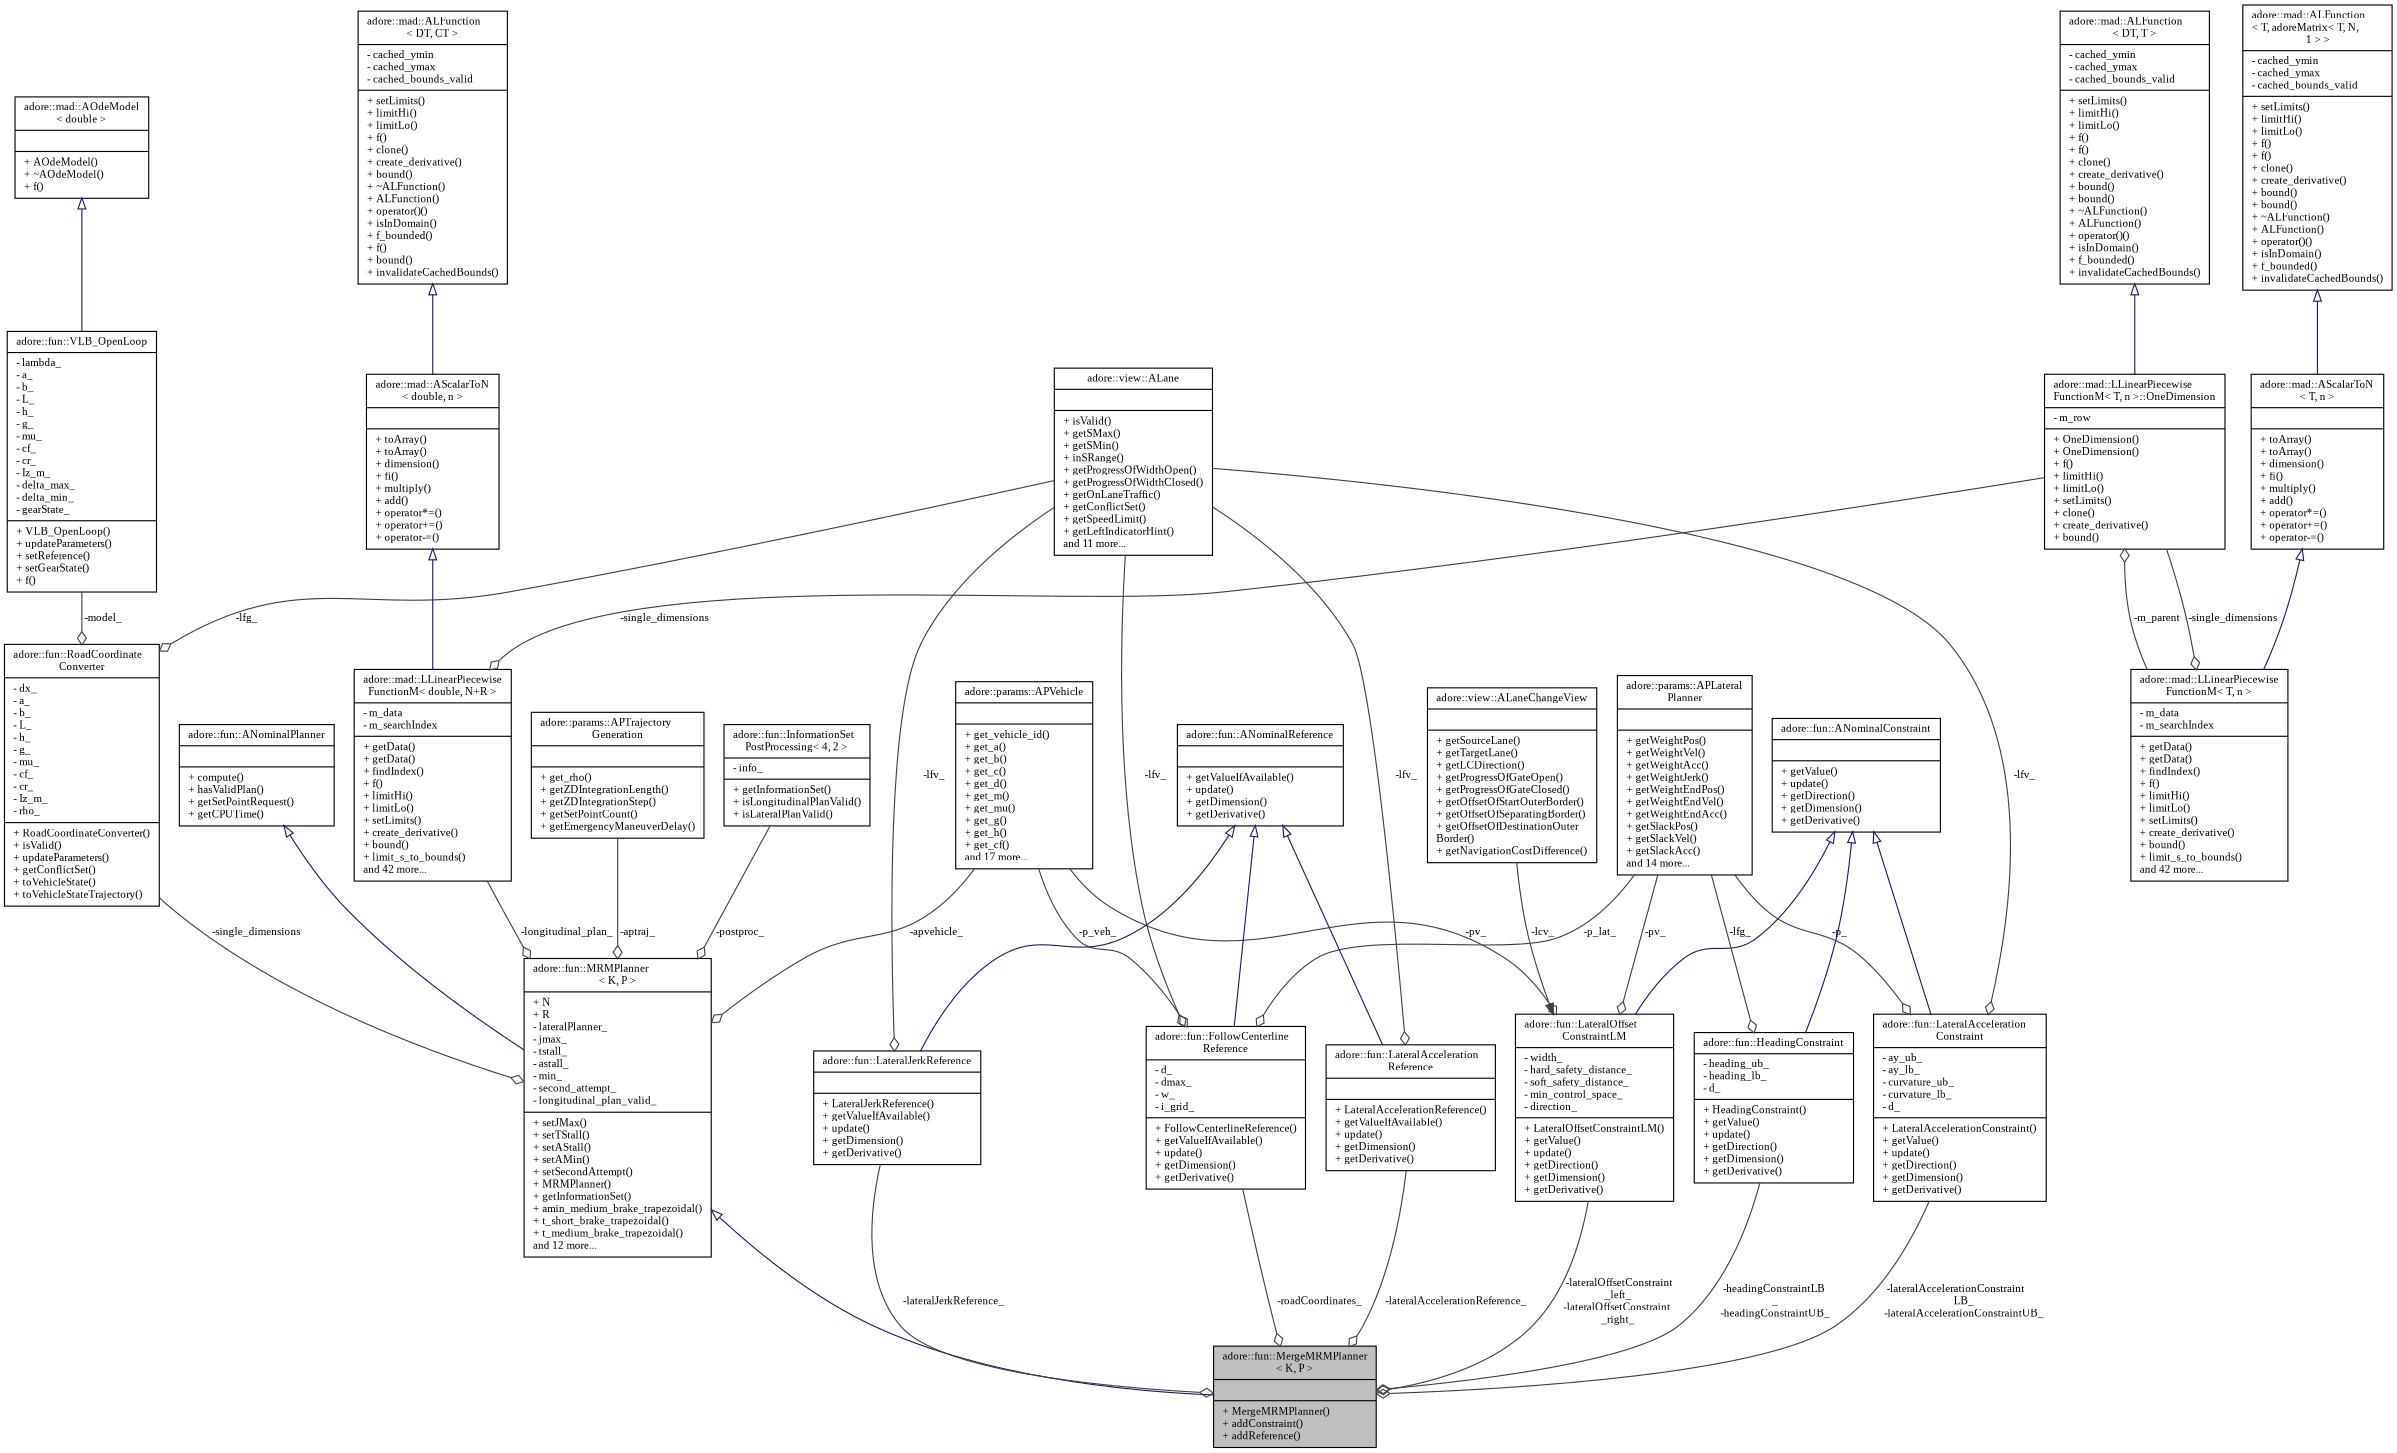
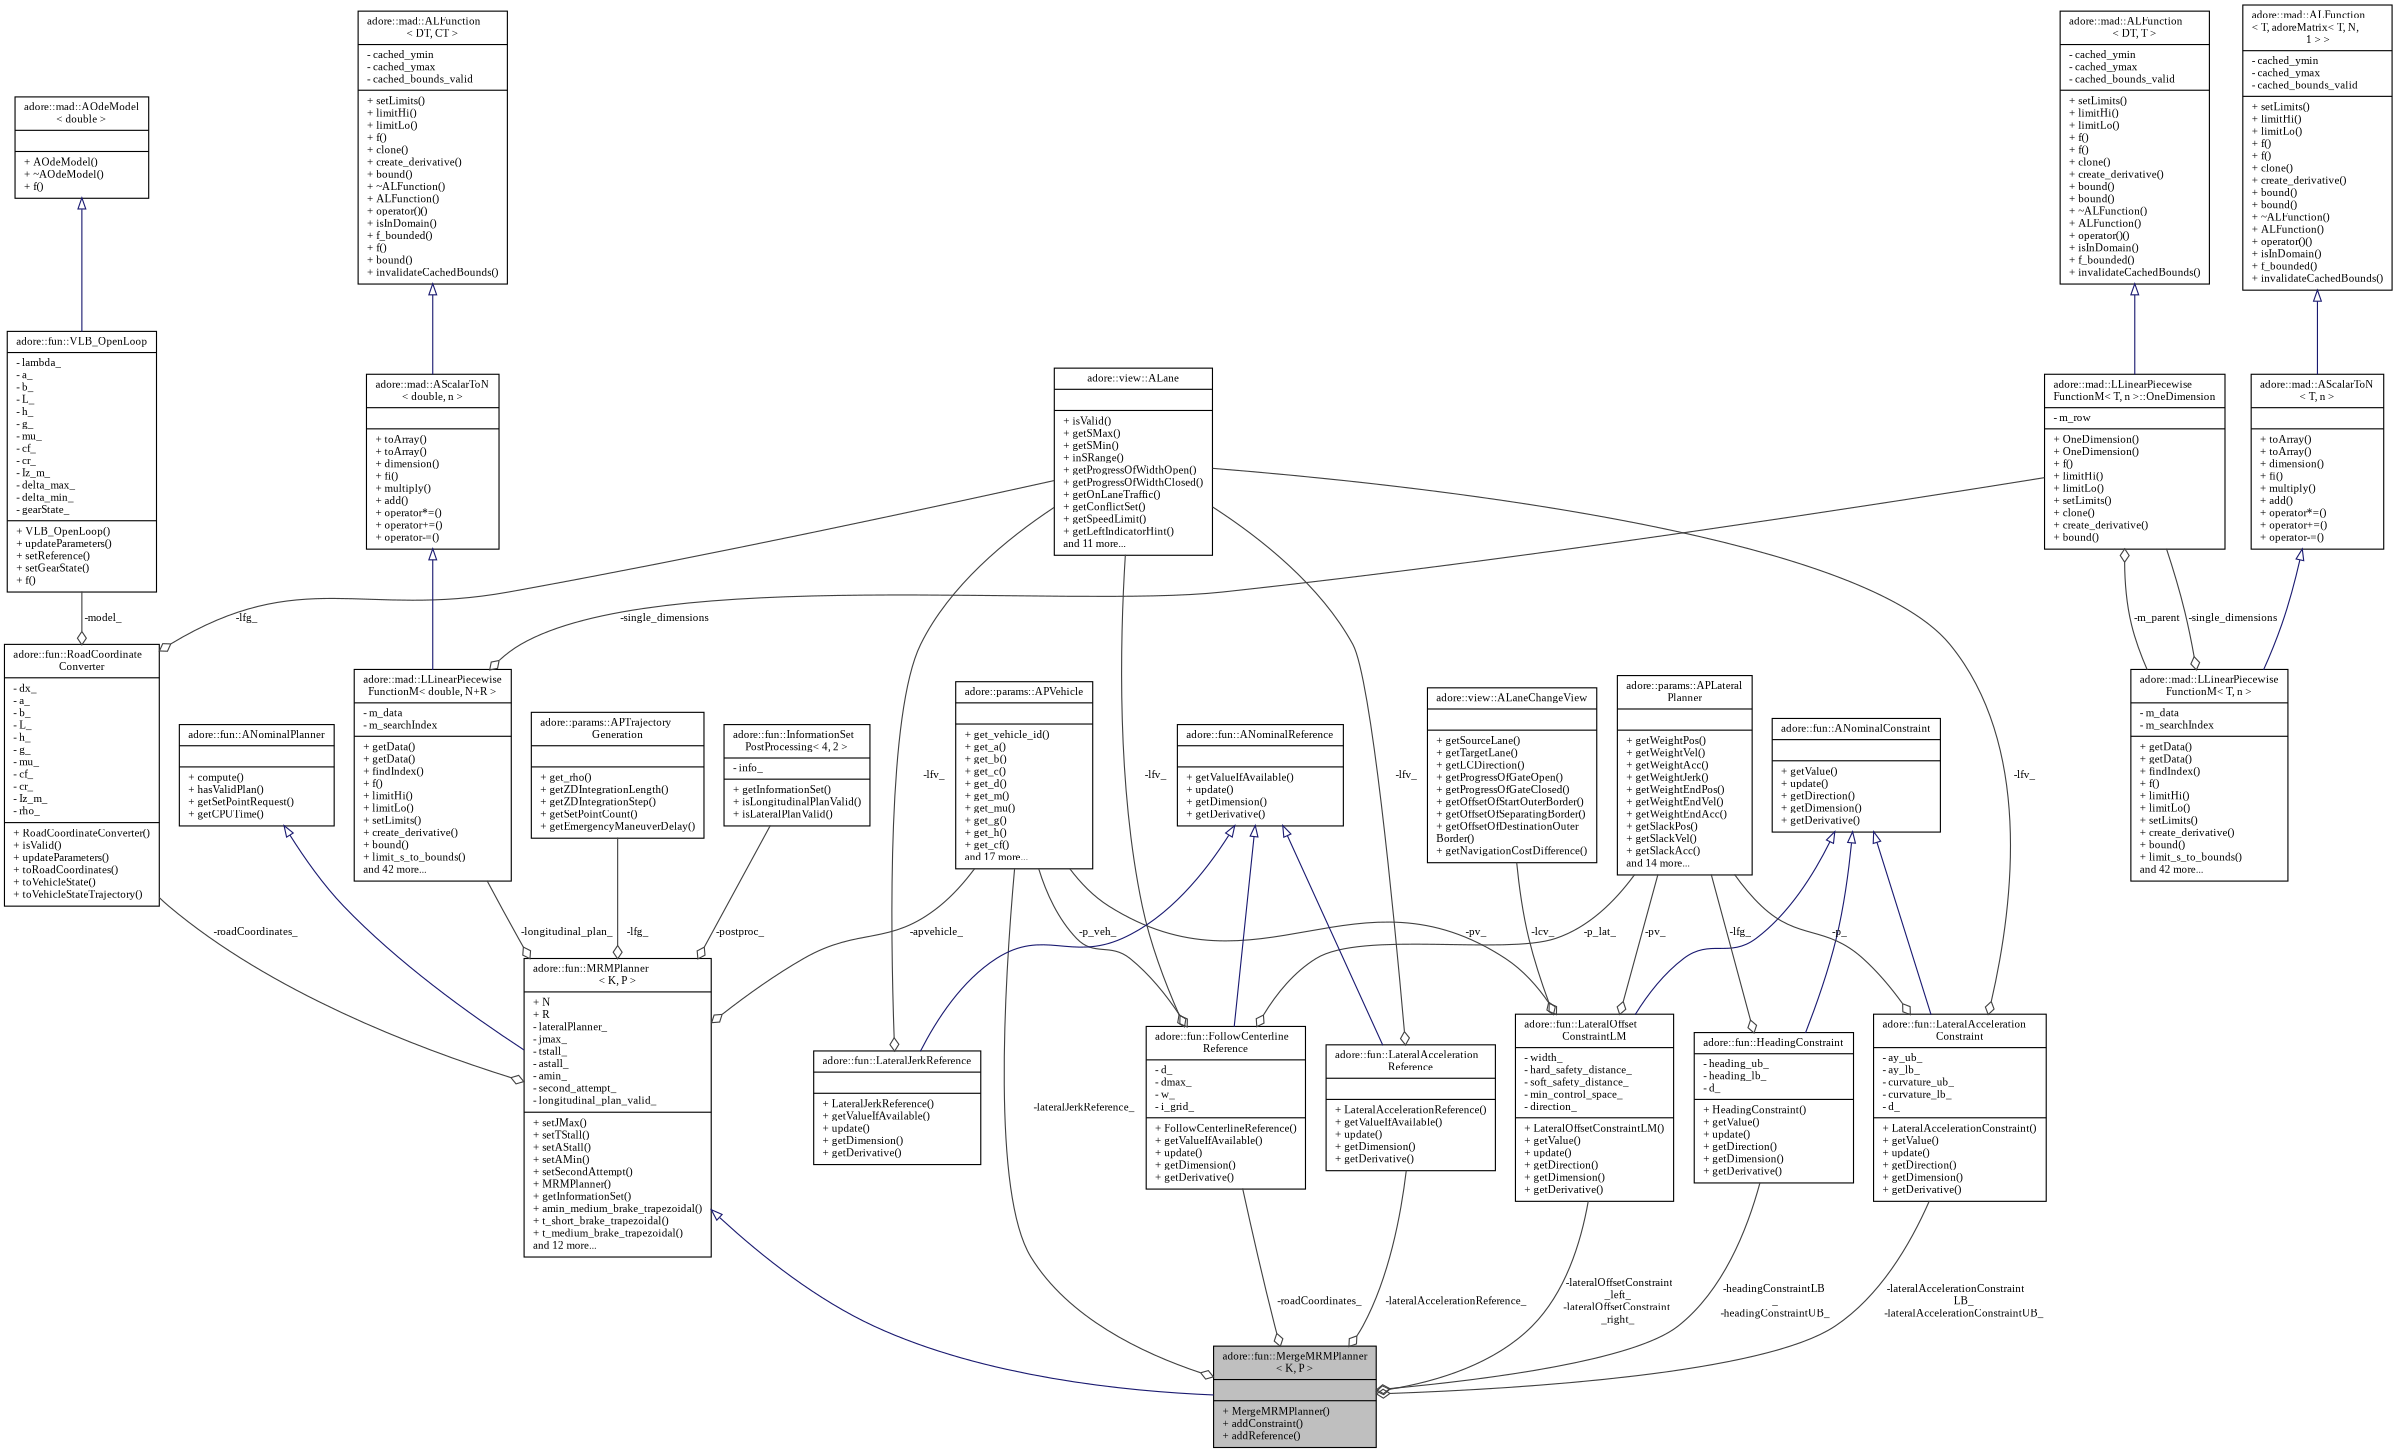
node "adore::fun::RoadCoordinate": text "+ getConflictSet()" -> "+ toRoadCoordinates()"
edge "adore::fun::RoadCoordinate" -> "adore::fun::MRMPlanner": label " -single_dimensions" -> " -roadCoordinates_"
edge "adore::params::APTrajectory" -> "adore::fun::MRMPlanner": label " -aptraj_" -> " -lfg_"
edge "adore::view::ALaneChangeView" -> "adore::fun::LateralOffset": arrowhead normal -> odiamond
node "adore::fun::MRMPlanner": text "- min_" -> "- amin_"
edge "adore::fun::LateralJerkReference" -> "adore::fun::MergeMRMPlanner": now "adore::params::APVehicle" -> "adore::fun::MergeMRMPlanner"
